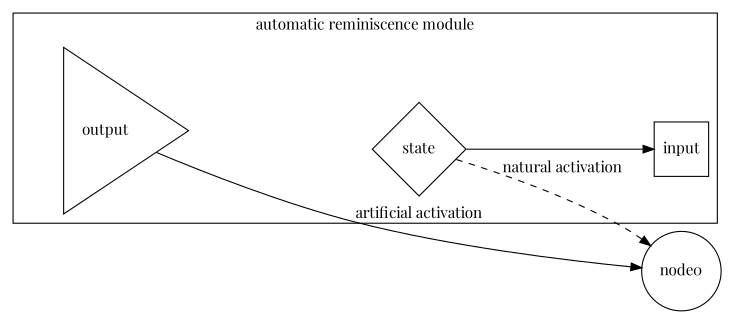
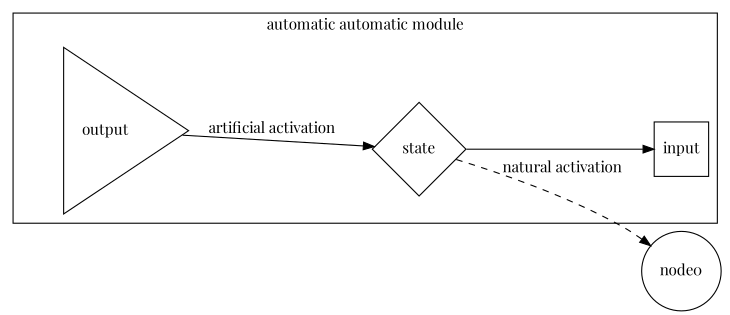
cluster "automatic reminiscence module": label "automatic reminiscence module" -> "automatic automatic module"
edge "output" -> "node0": now "output" -> "state"
